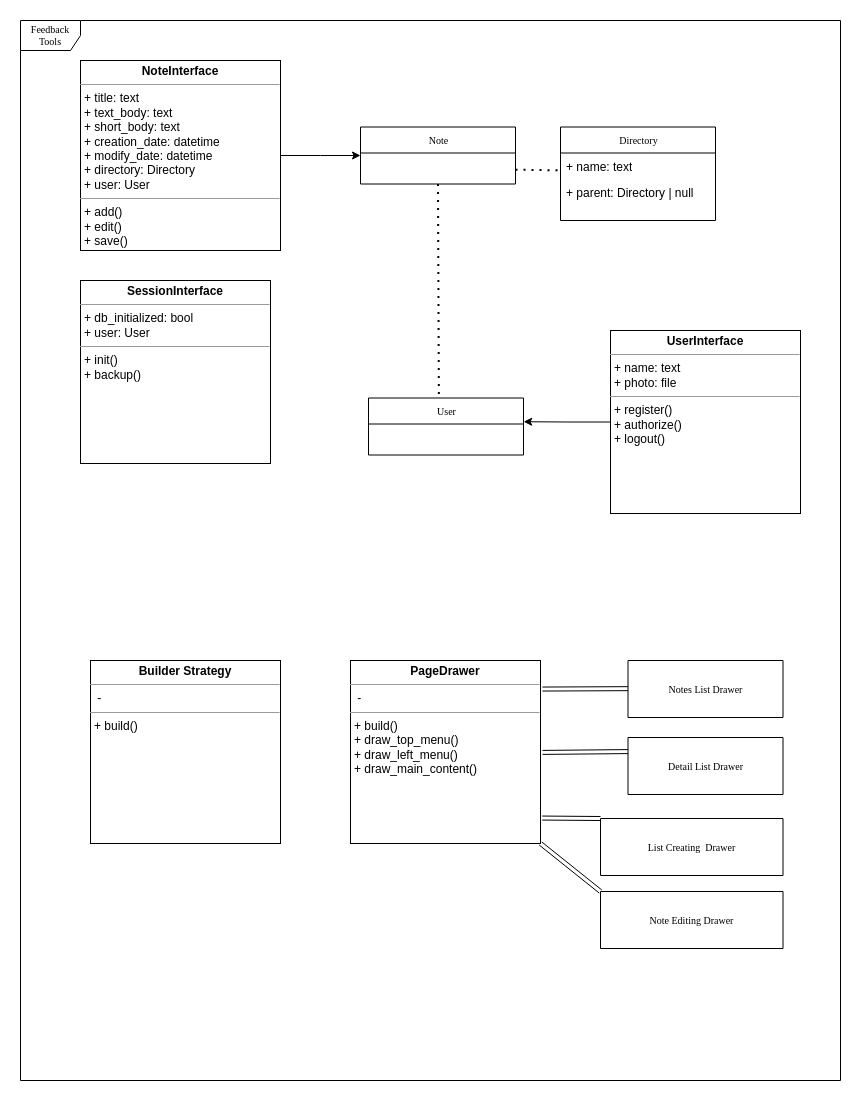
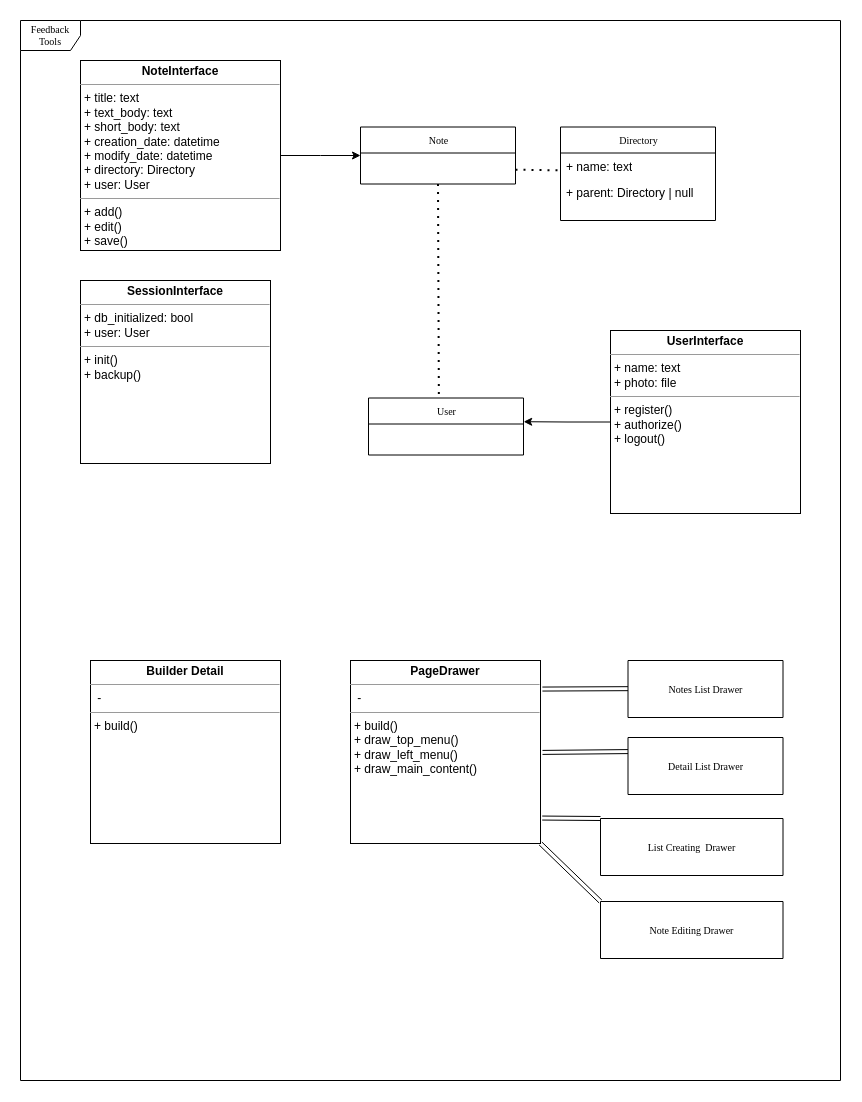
node "Builder Strategy - + build()": label "Builder Strategy - + build()" -> "Builder Detail - + build()"
node "Note Editing Drawer": moved (692, 920) -> (692, 930)
